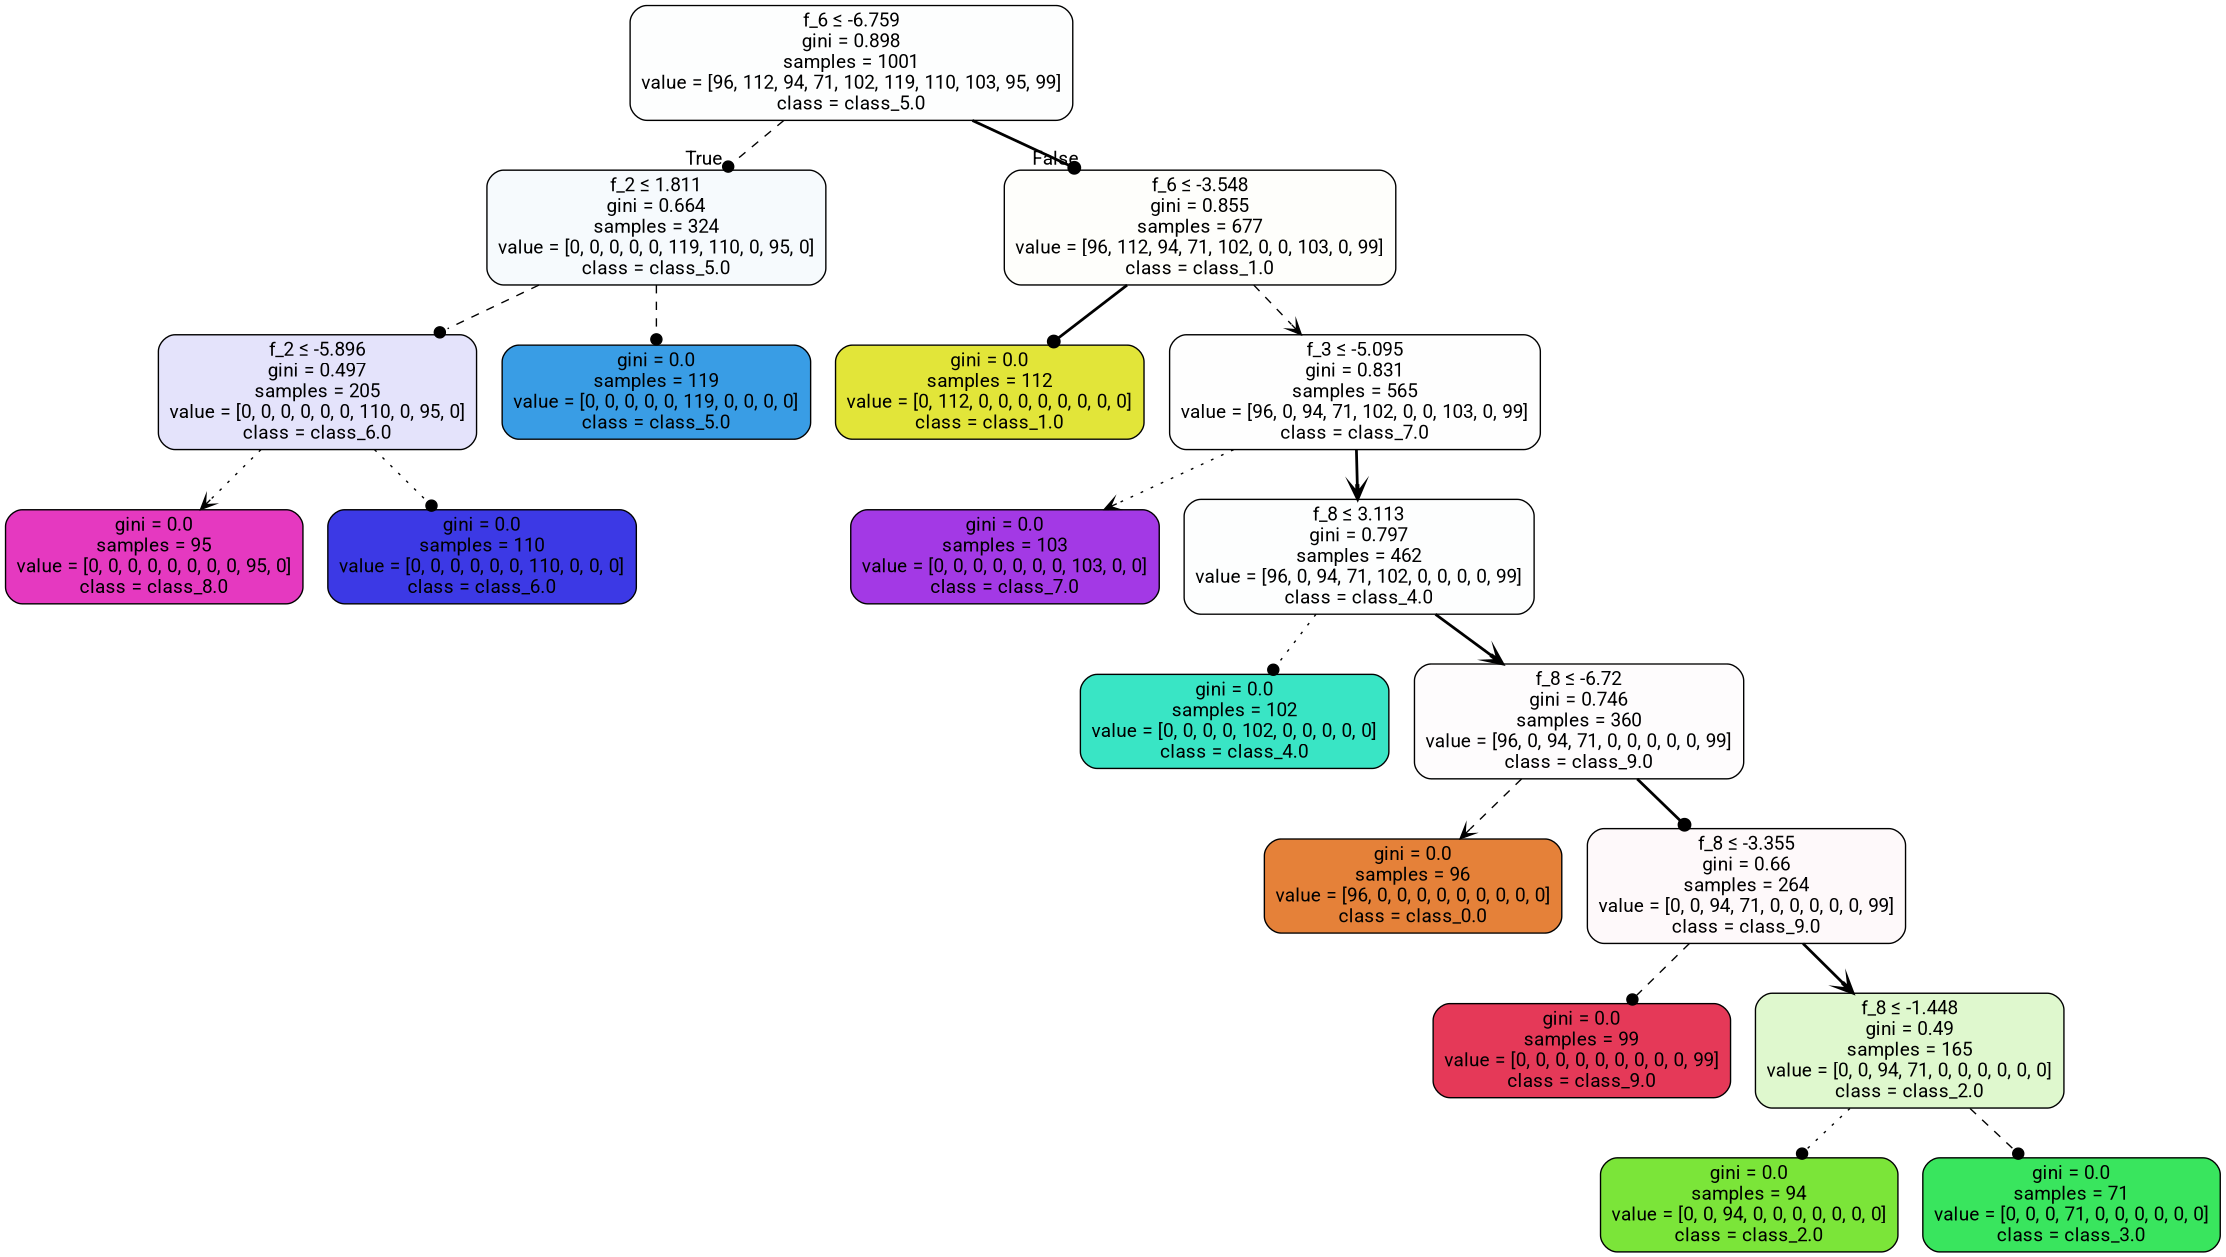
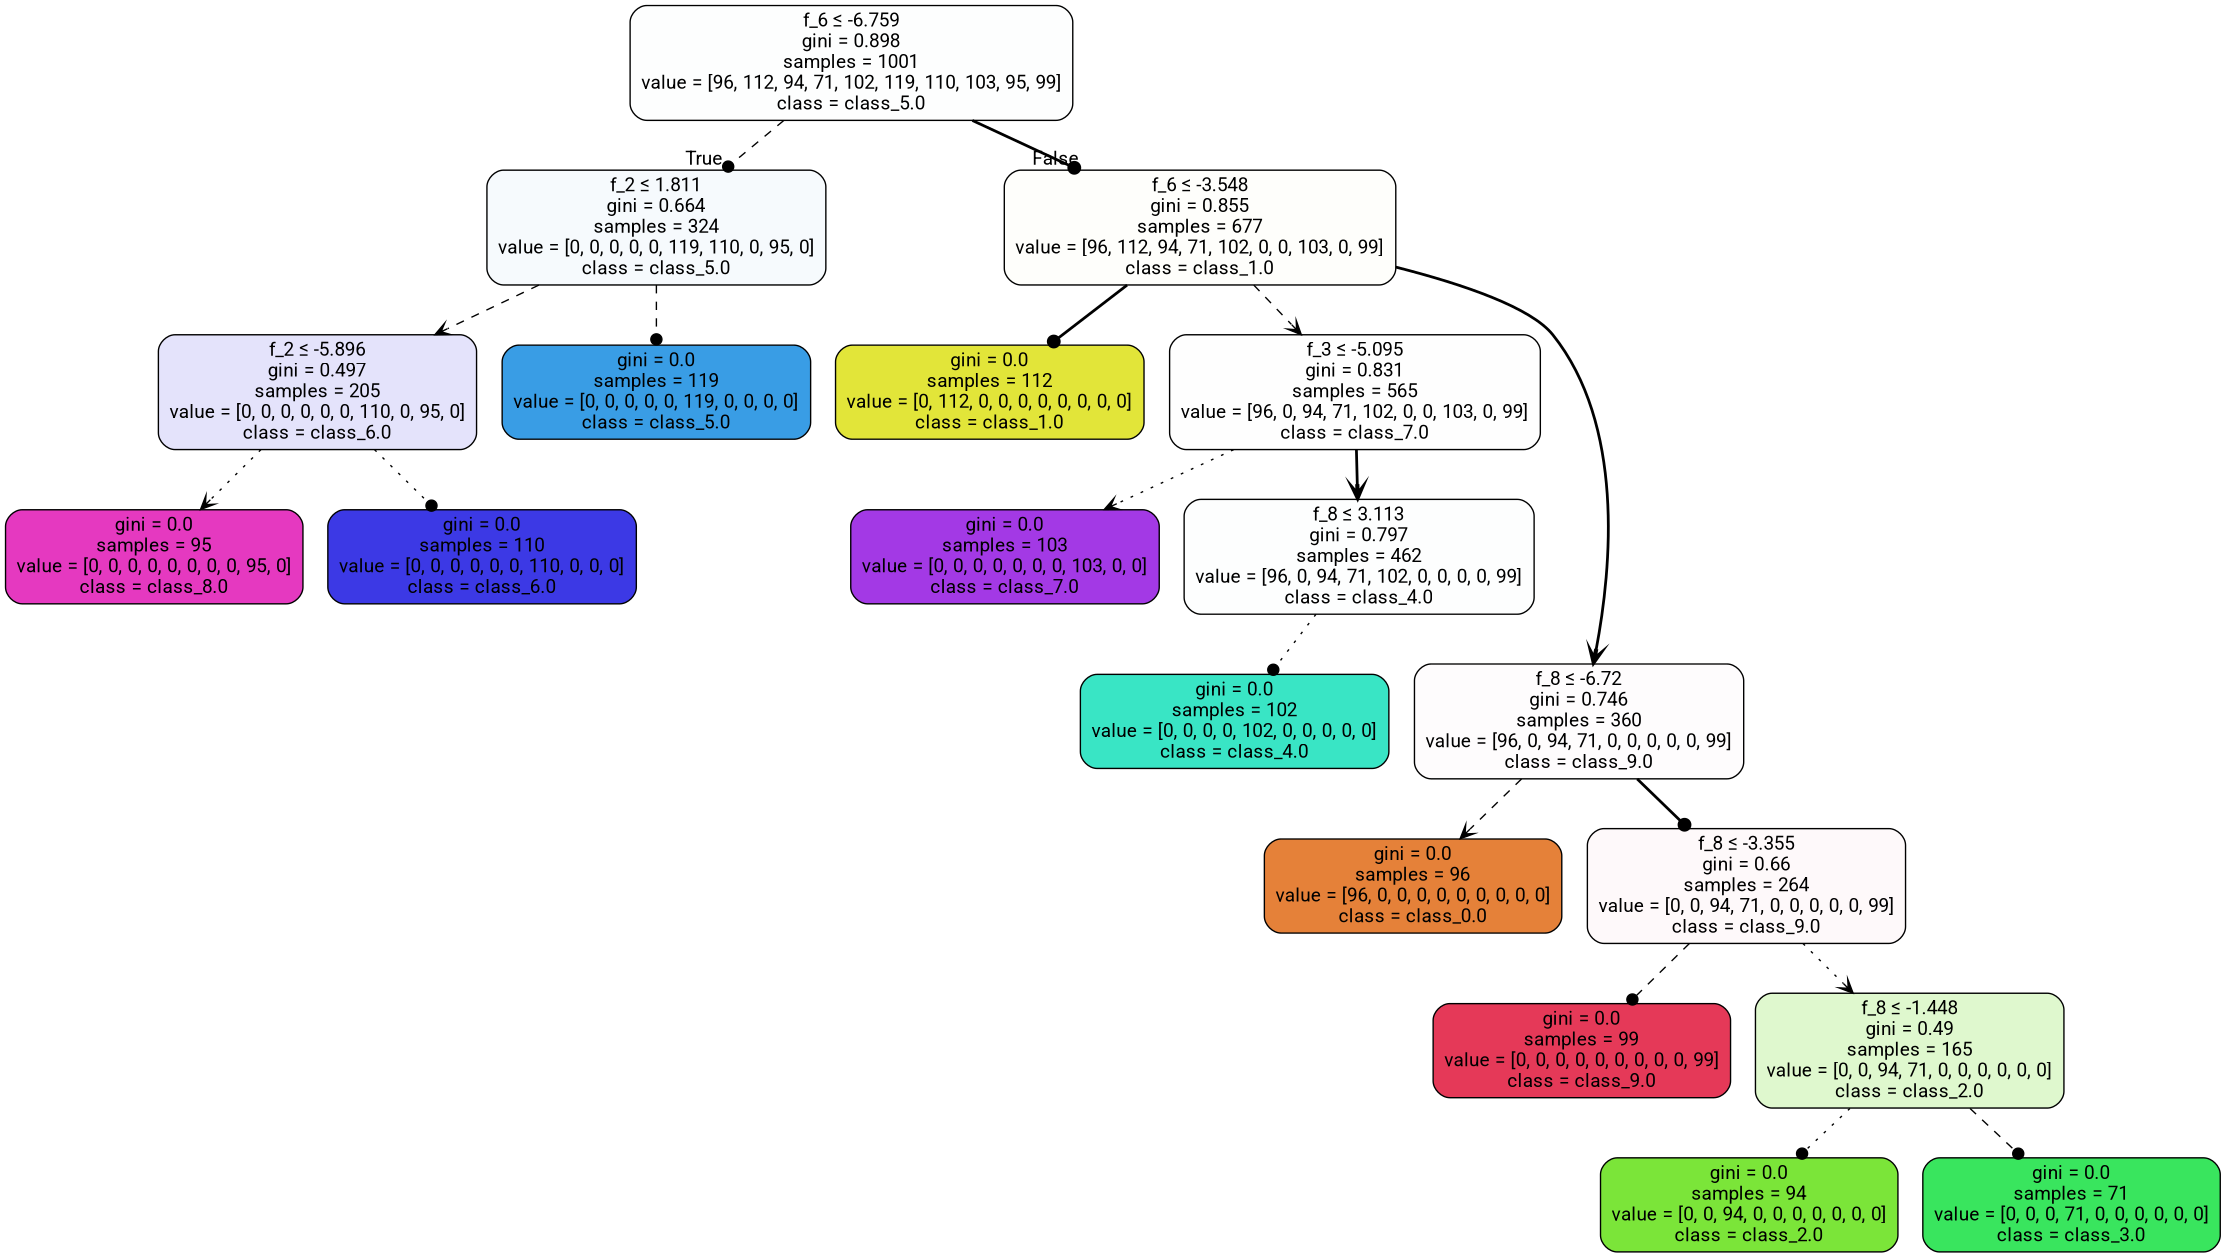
edge "f_2 ≤ 1.811" -> "f_2 ≤ -5.896": arrowhead dot -> vee
edge "f_8 ≤ 3.113" -> "f_8 ≤ -6.72": now "f_6 ≤ -3.548" -> "f_8 ≤ -6.72"
edge "f_8 ≤ -3.355" -> "f_8 ≤ -1.448": style bold -> dotted
